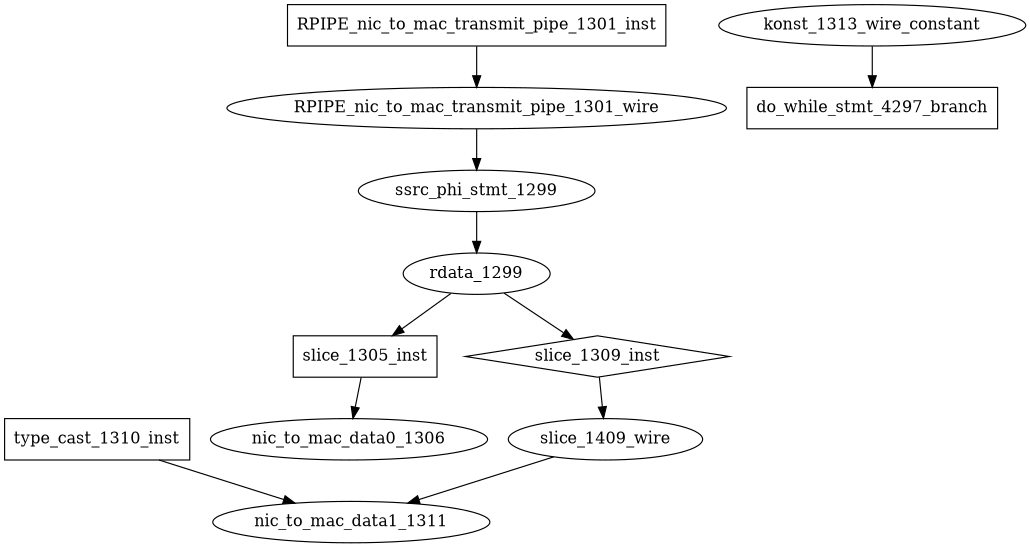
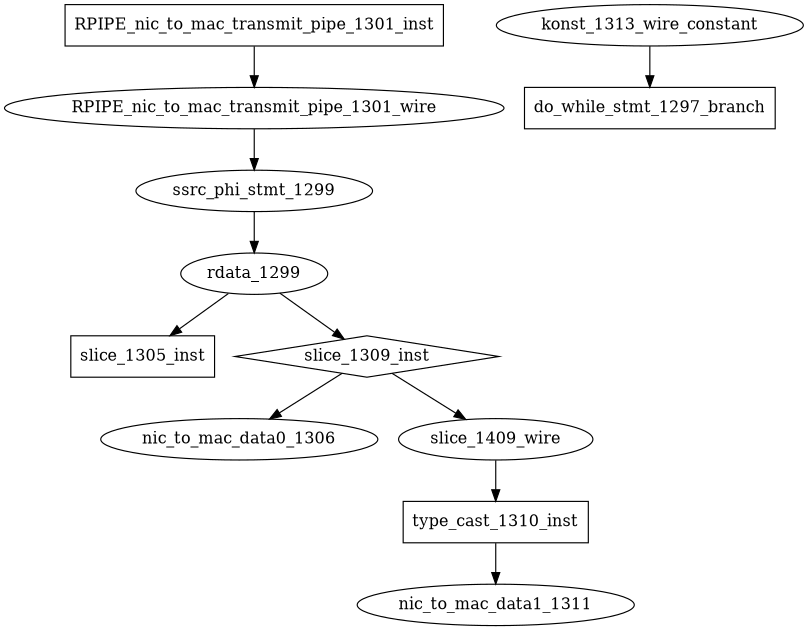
node "do_while_stmt_4297_branch": label "do_while_stmt_4297_branch" -> "do_while_stmt_1297_branch"
edge "slice_1305_inst" -> "nic_to_mac_data0_1306": now "slice_1309_inst" -> "nic_to_mac_data0_1306"
edge "slice_1409_wire" -> "nic_to_mac_data1_1311": now "slice_1409_wire" -> "type_cast_1310_inst"
